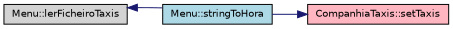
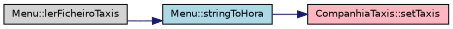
edge "Menu::stringToHora" -> "Menu::lerFicheiroTaxis": reversed
